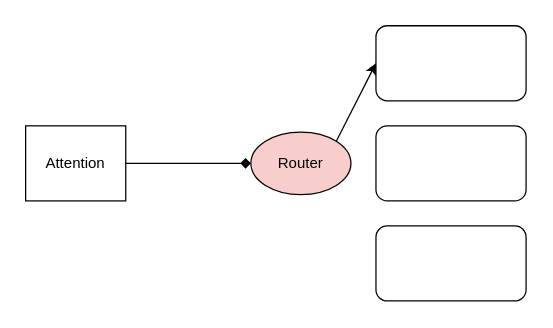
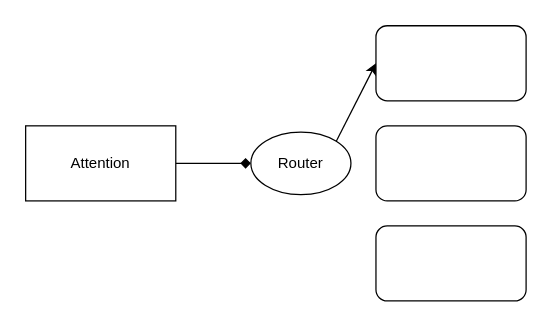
node "Attention": size 100x75 -> 150x75
node "Router": fillcolor #f8cecc -> #ffffff
